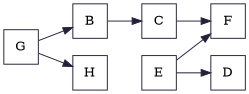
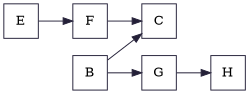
edge "C" -> "F": reversed
edge "G" -> "B": reversed
node "D": removed
